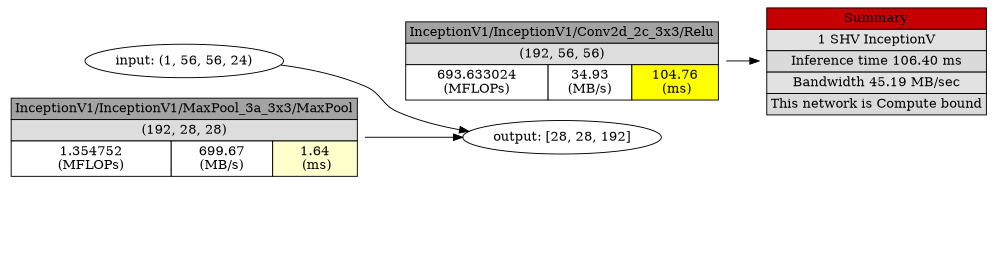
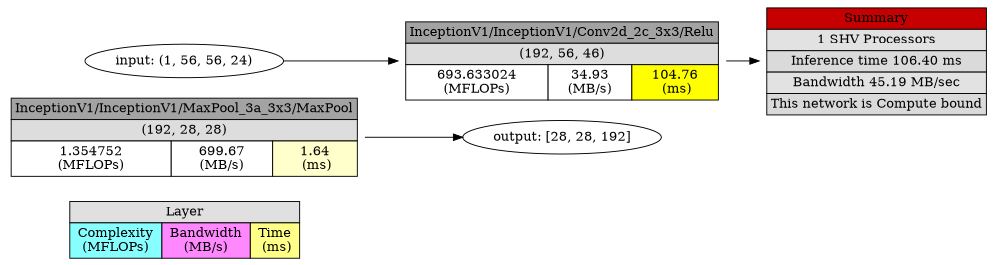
node "Summary": text "1 SHV InceptionV" -> "1 SHV Processors"
node "InceptionV1/InceptionV1/Conv2d_2c_3x3/Relu": text "(192, 56, 56)" -> "(192, 56, 46)"
edge "input: (1, 56, 56, 24)" -> "output: [28, 28, 192]": now "input: (1, 56, 56, 24)" -> "InceptionV1/InceptionV1/Conv2d_2c_3x3/Relu"
node "Layer": added
